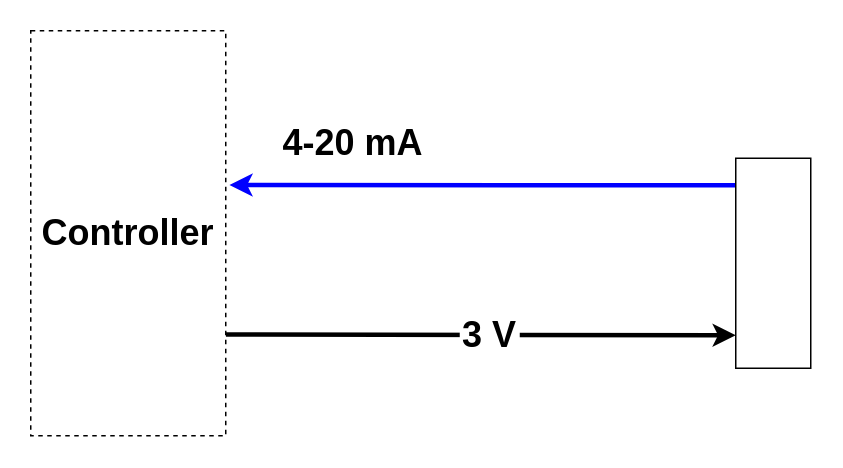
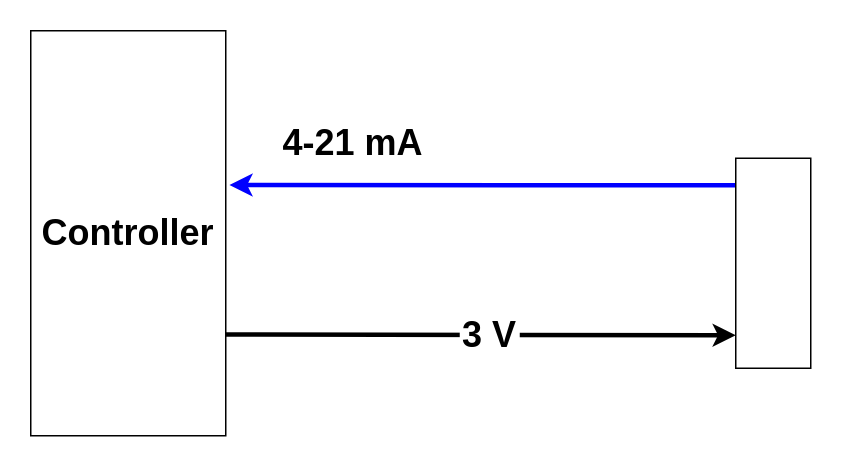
node "4-20 mA": label "4-20 mA" -> "4-21 mA"
node "Controller": style dashed -> solid
